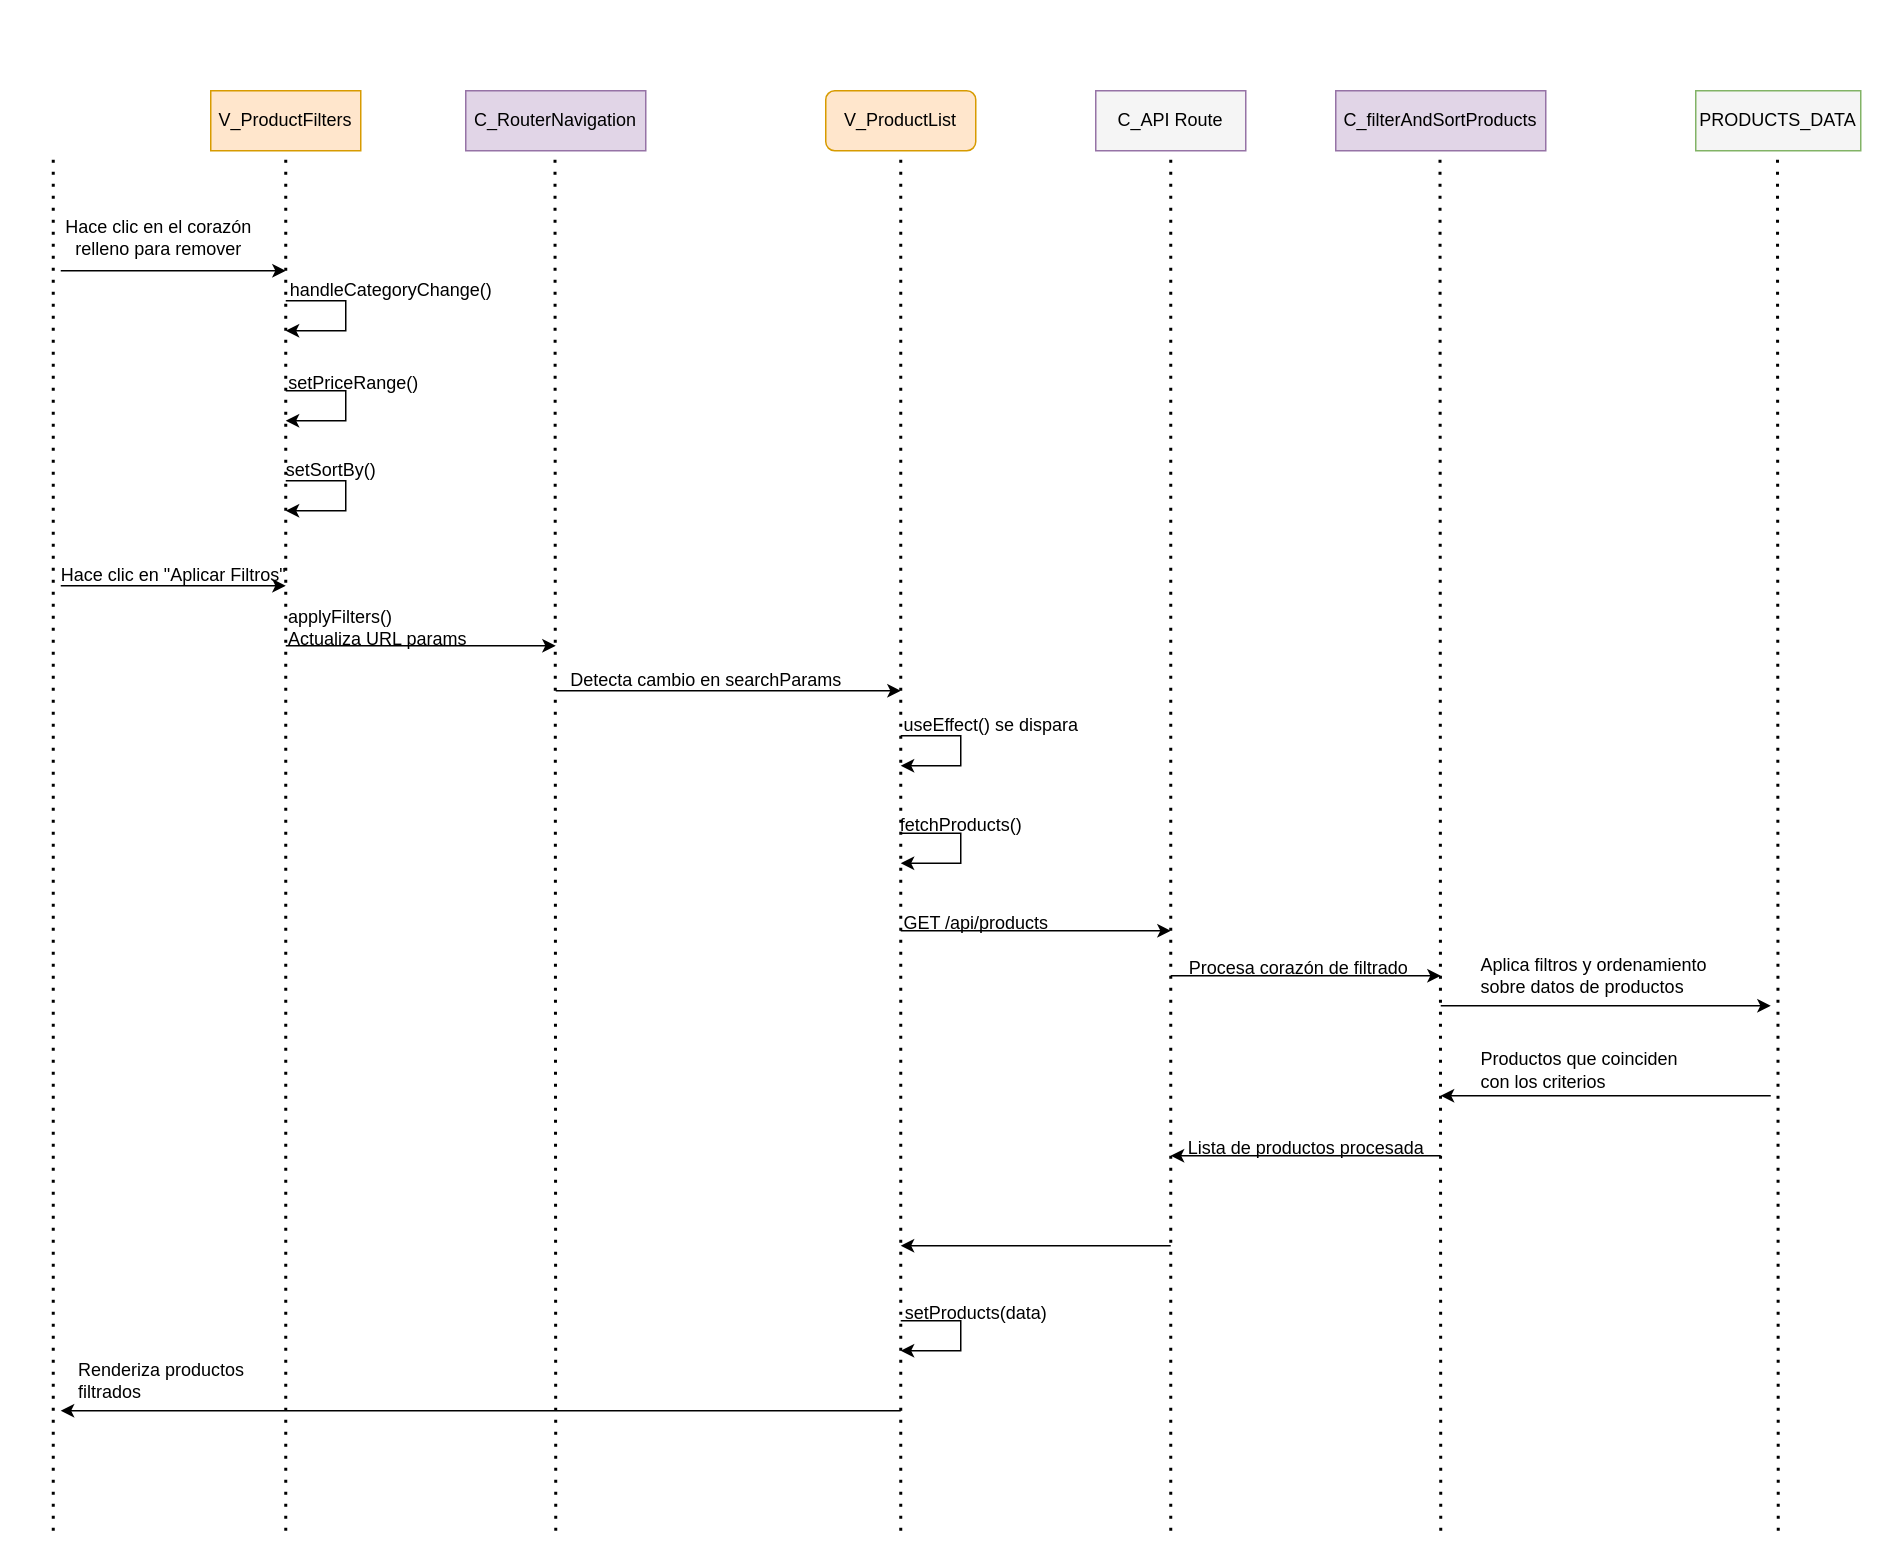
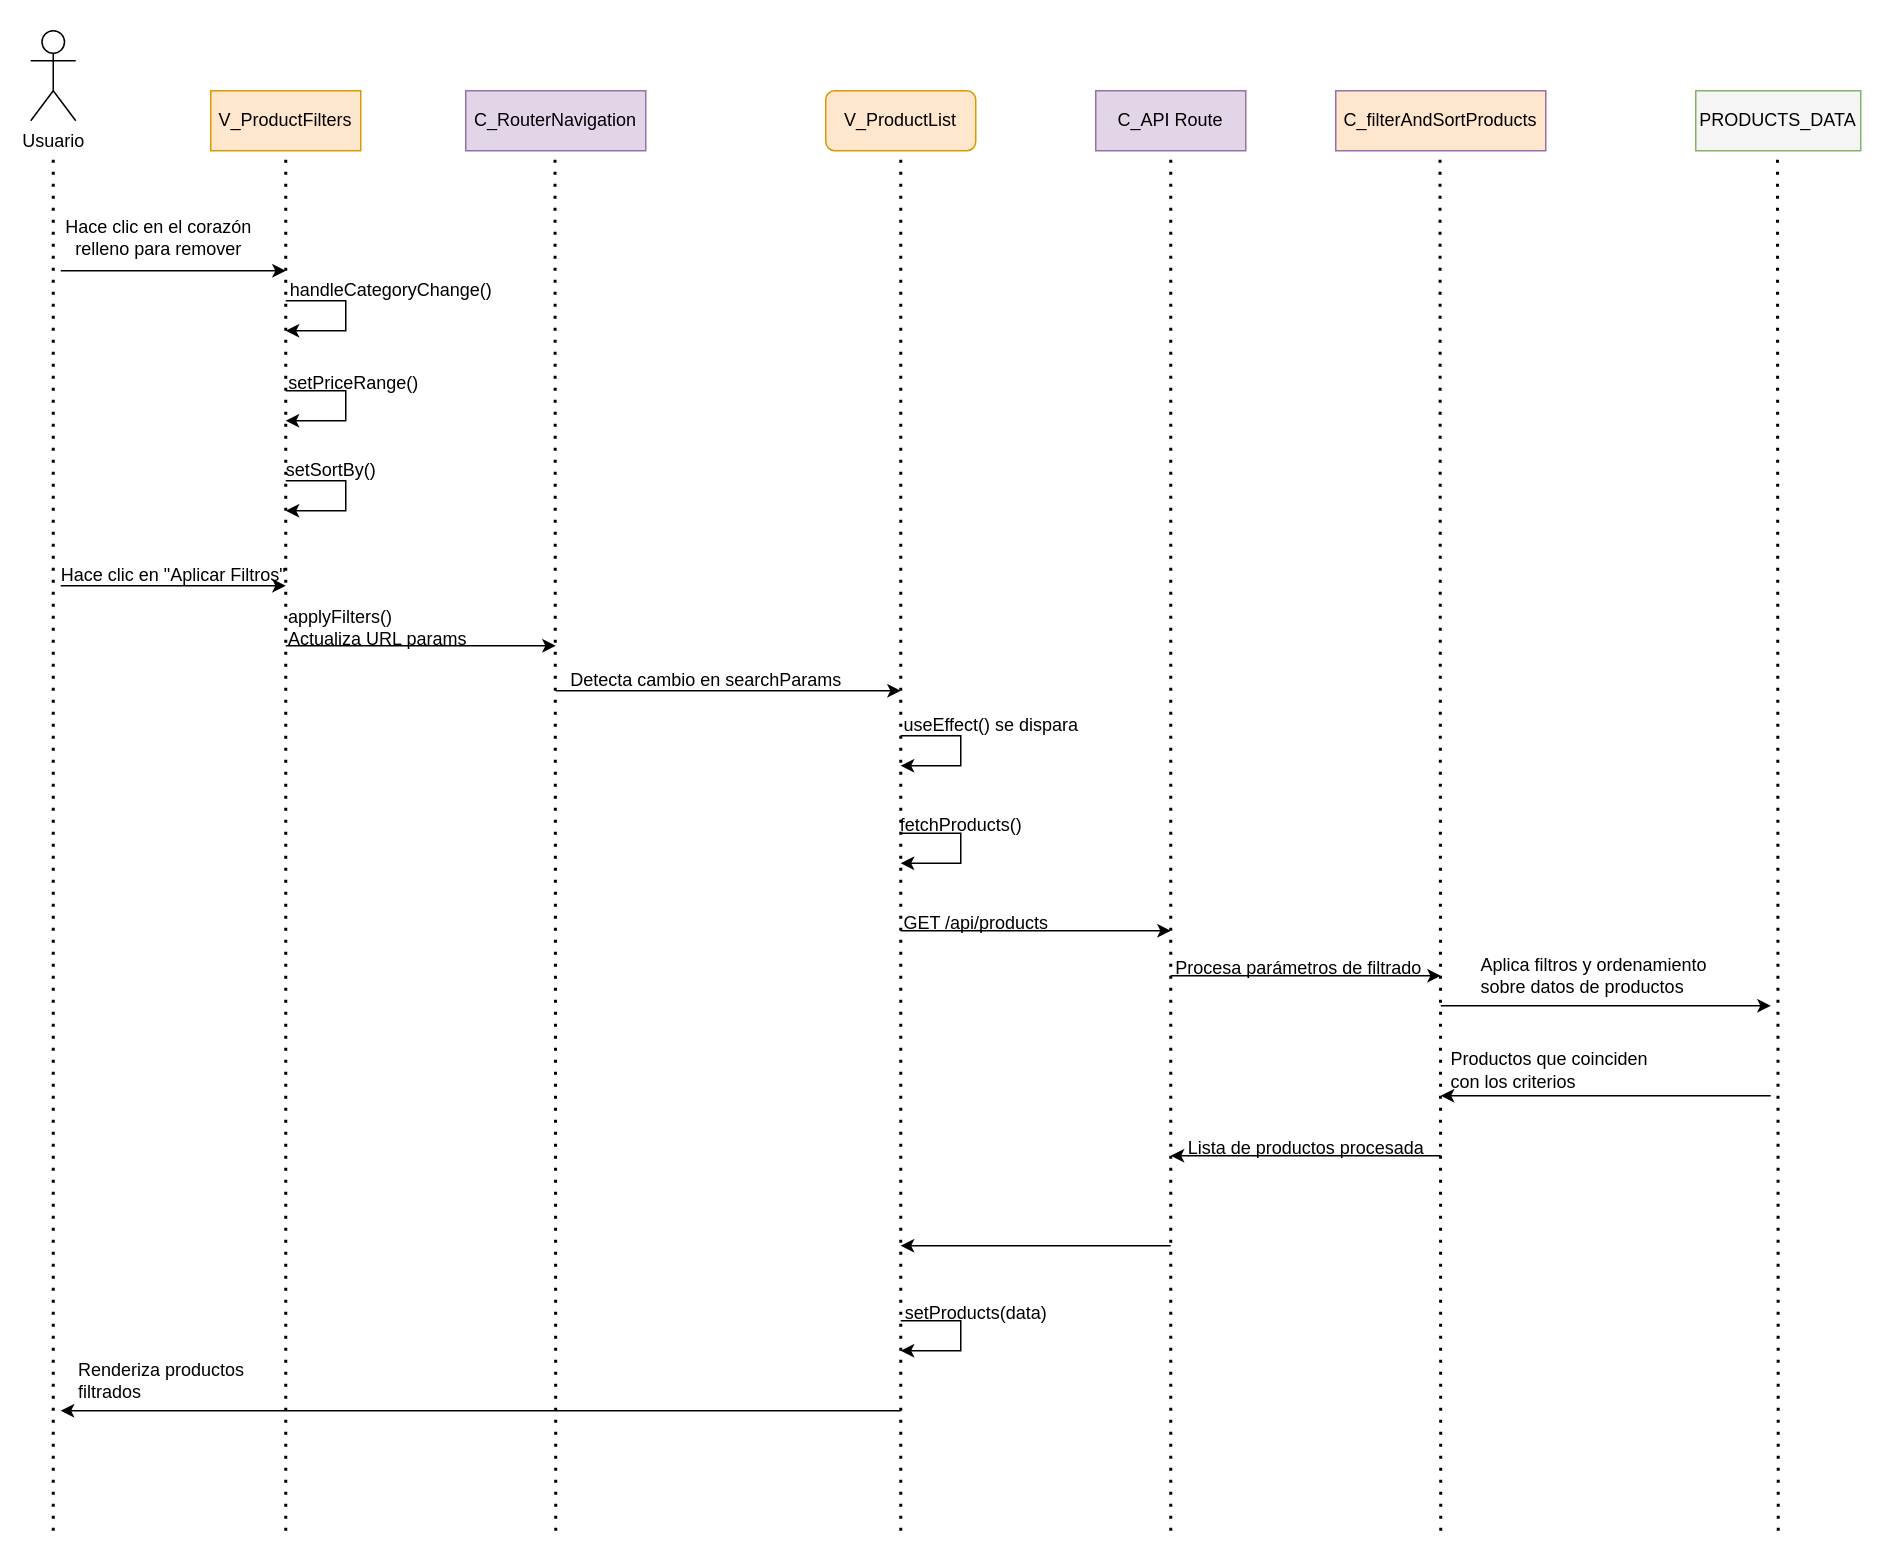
node "Usuario": added
node "C_API Route": fillcolor #f5f5f5 -> #e1d5e7
node "C_filterAndSortProducts": fillcolor #e1d5e7 -> #ffe6cc
node "Procesa corazón de filtrado": label "Procesa corazón de filtrado" -> "Procesa parámetros de filtrado"
node "Productos que coinciden con los criterios": moved (1591, 1070) -> (1561, 1070)
